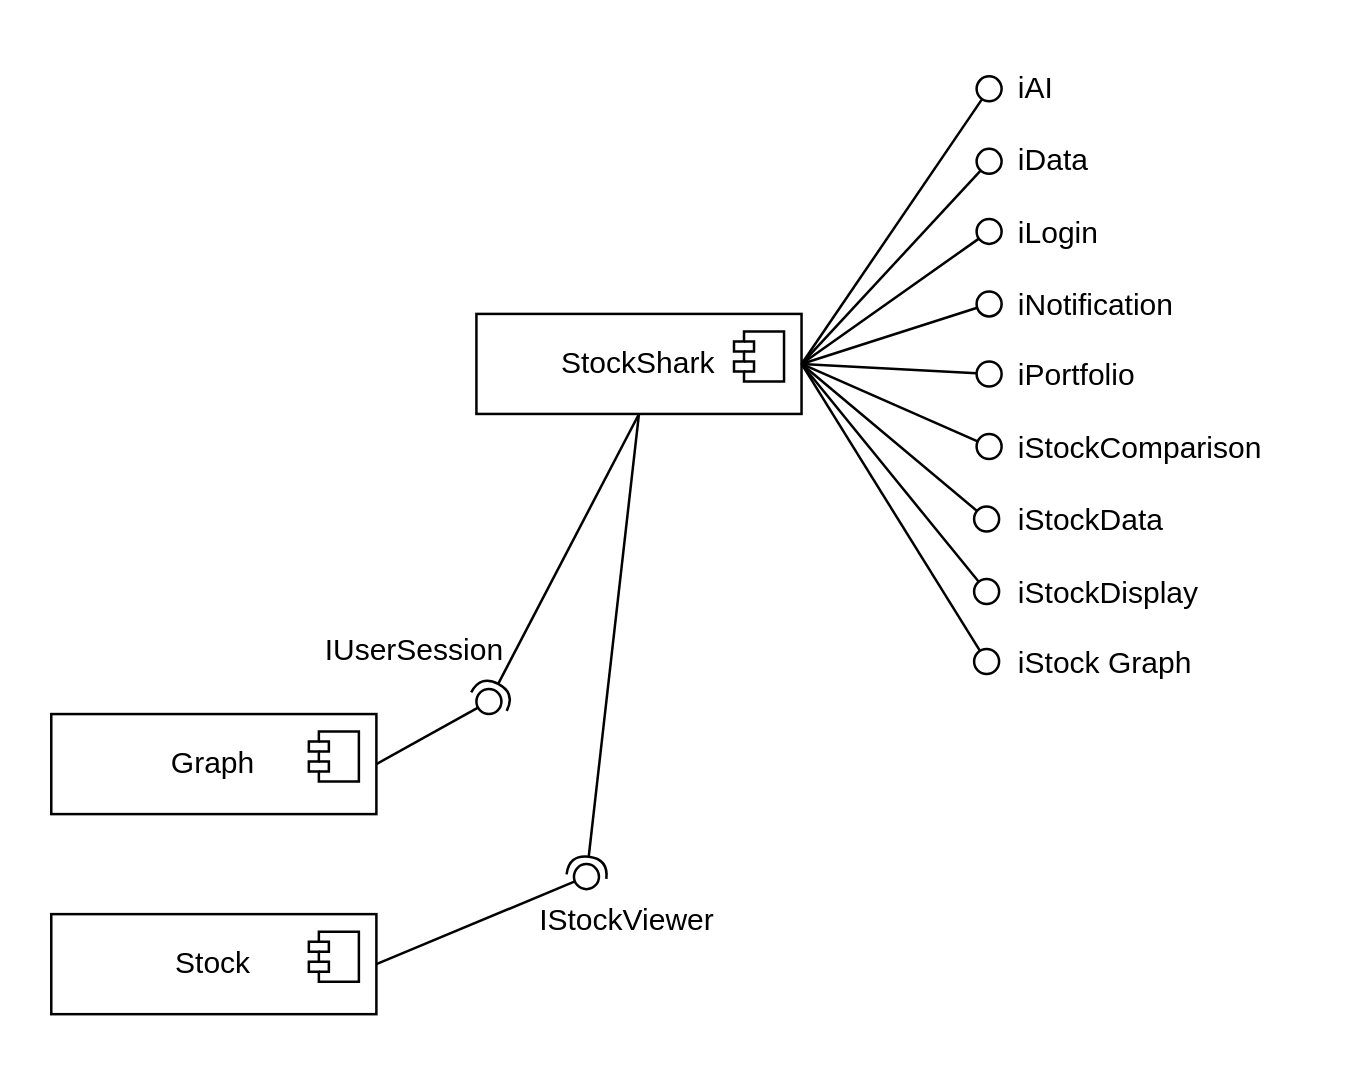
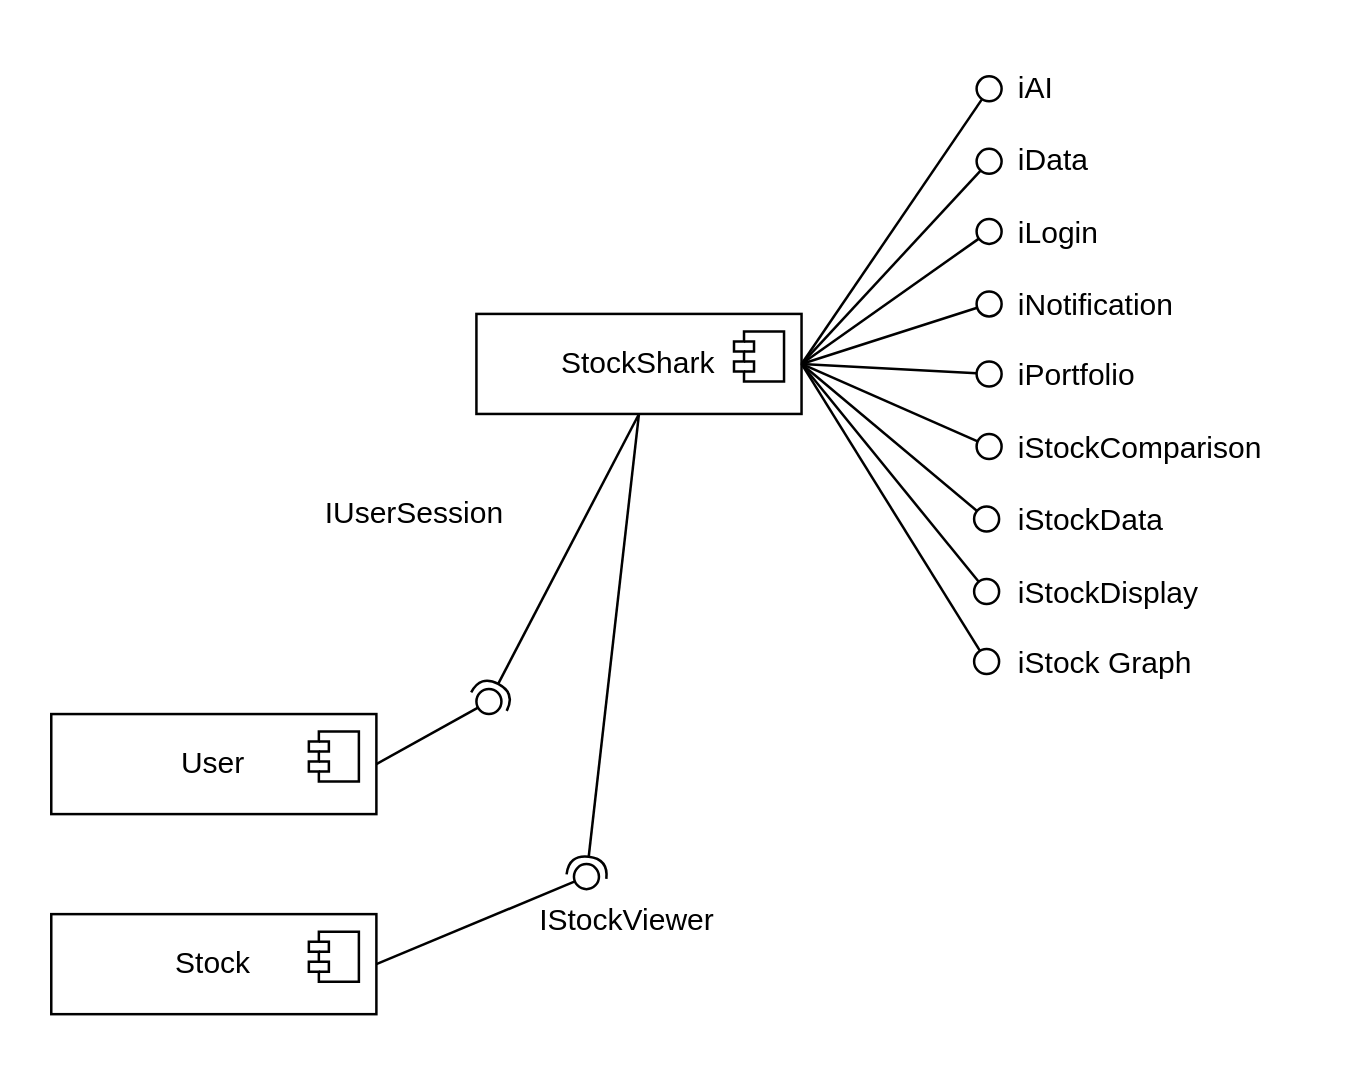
node "IUserSession": moved (414, 651) -> (414, 514)
node "Graph": label "Graph" -> "User"
